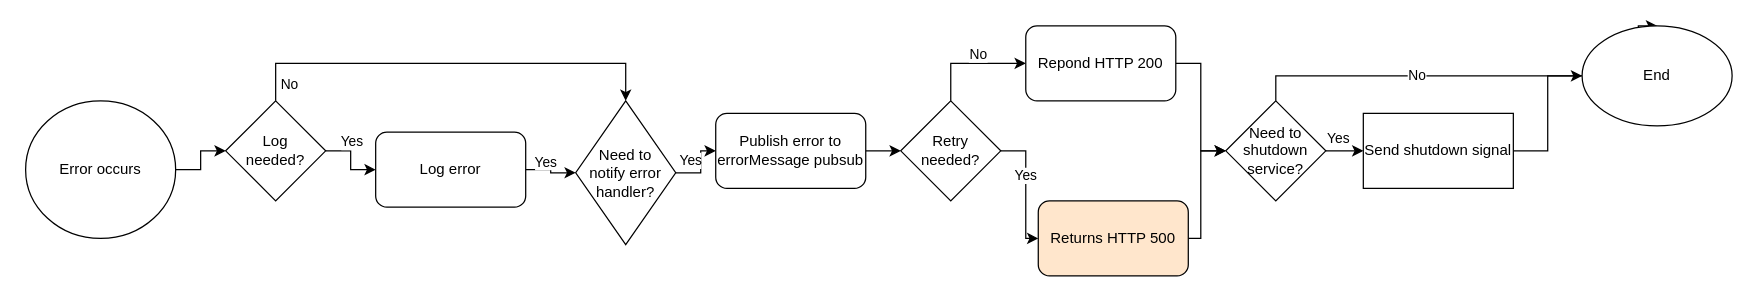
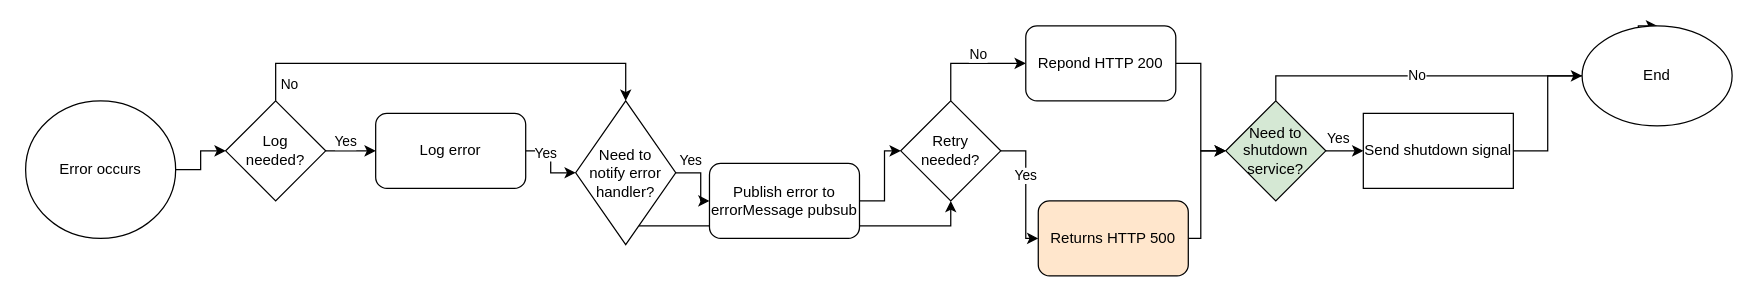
node "Publish error to errorMessage pubsub": moved (791, 151) -> (784, 201)
node "Need to shutdown service?": fillcolor #ffffff -> #d5e8d4
node "Log error": moved (451, 169) -> (451, 151)
edge "Need to notify error handler?" -> "Retry needed?": added
